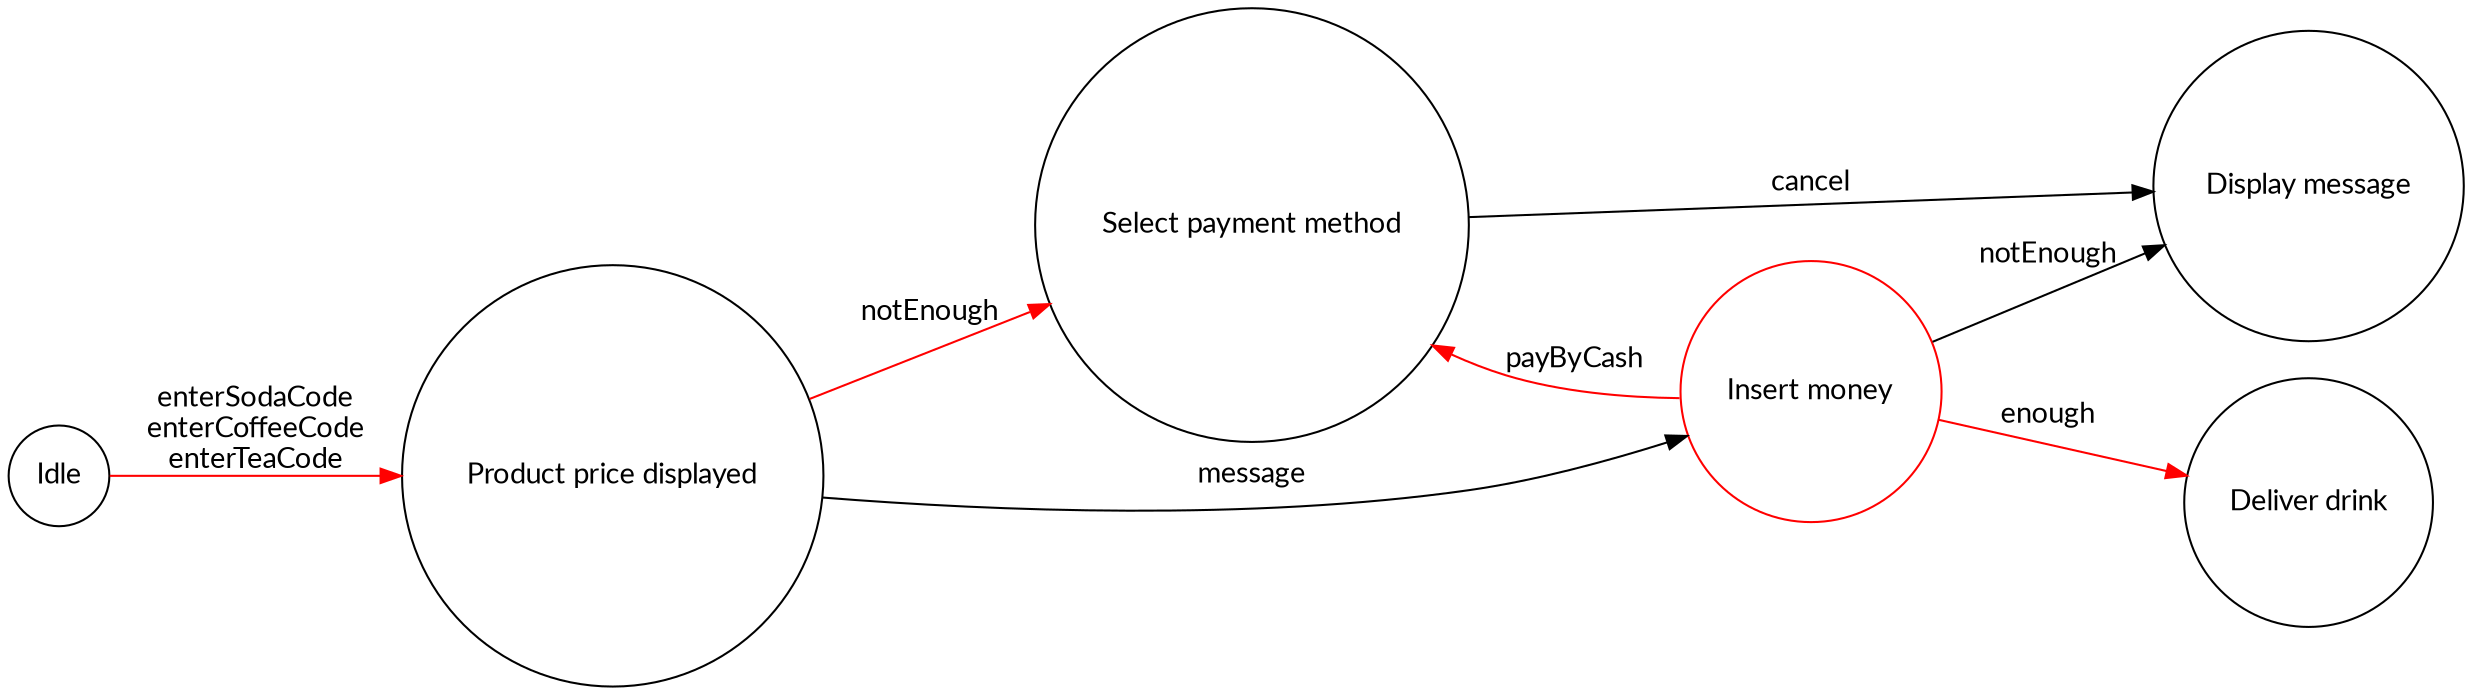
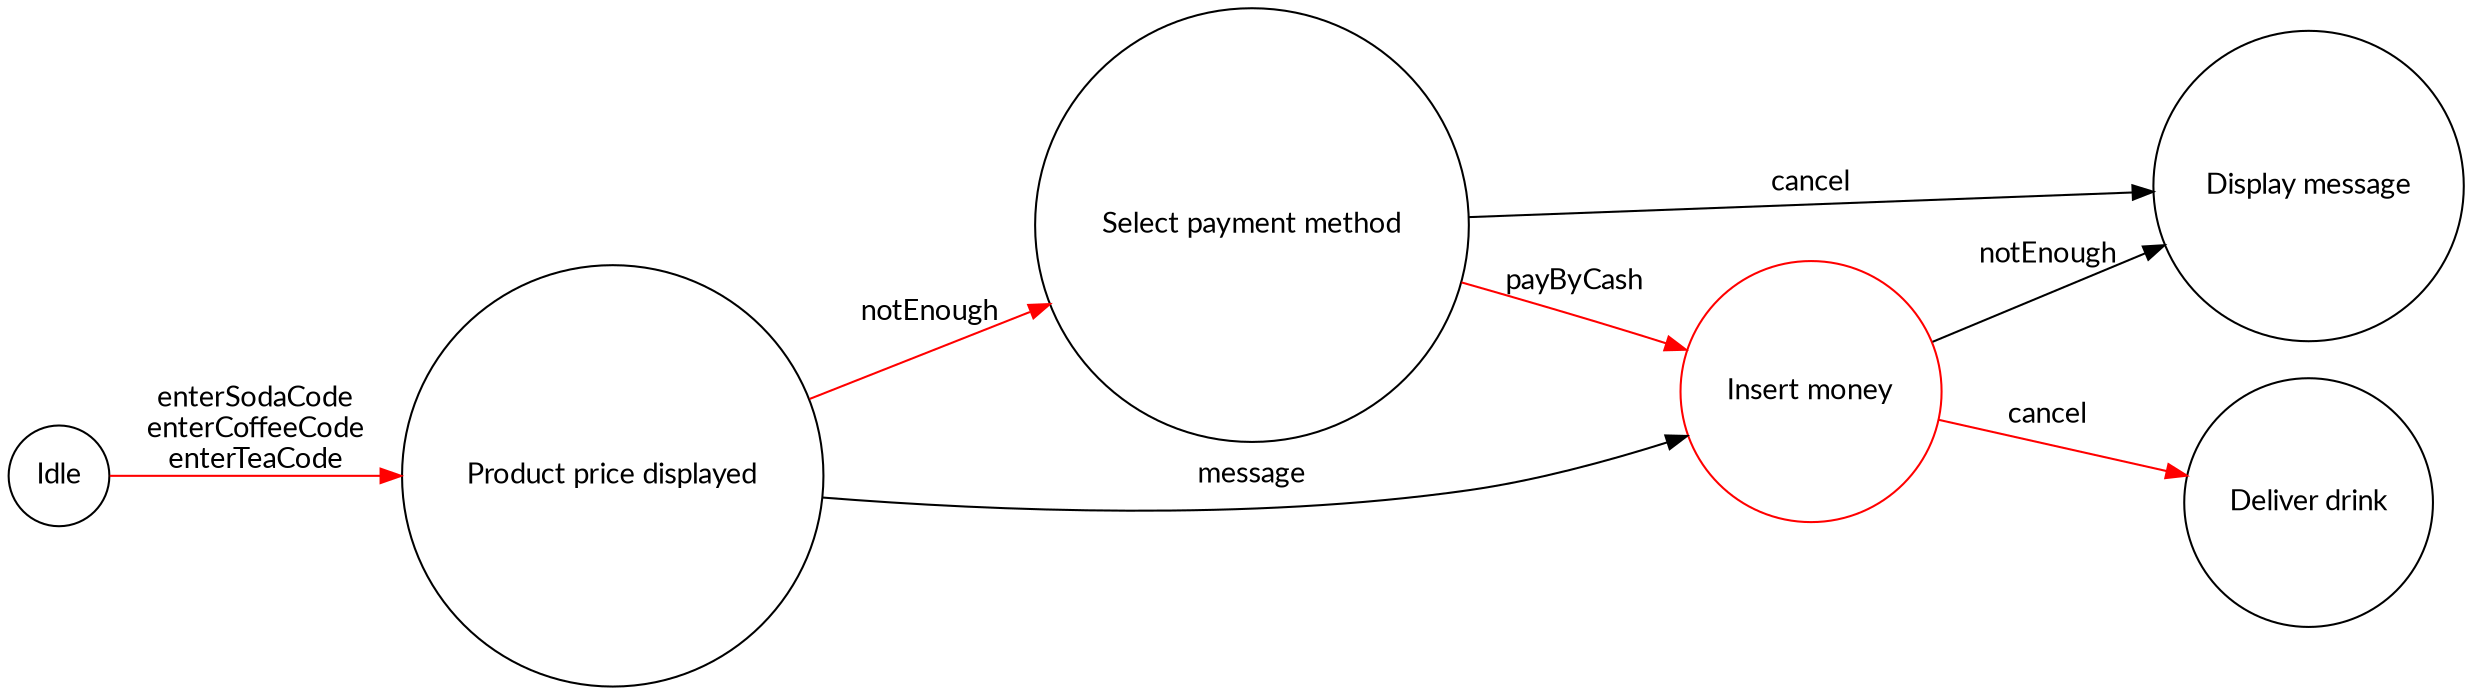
edge "Insert money" -> "Select payment method": reversed
edge "Insert money" -> "Deliver drink": label "enough" -> "cancel"
